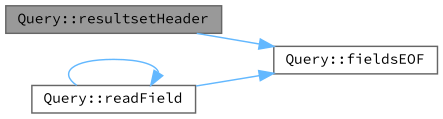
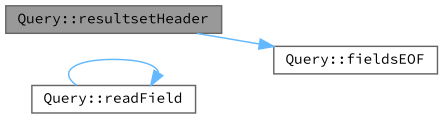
edge "Query::readField" -> "Query::fieldsEOF": removed
